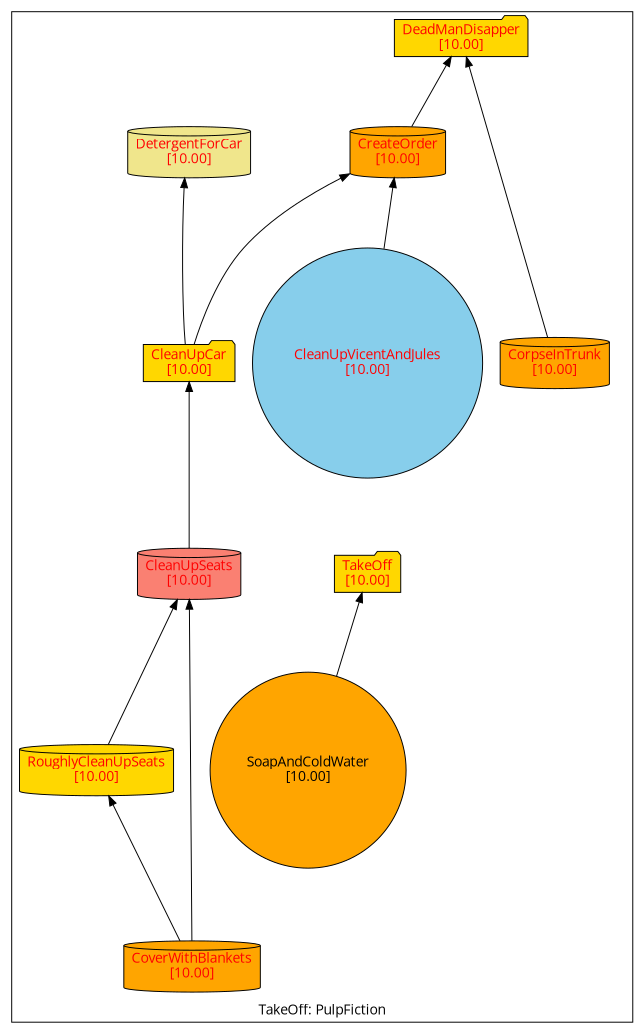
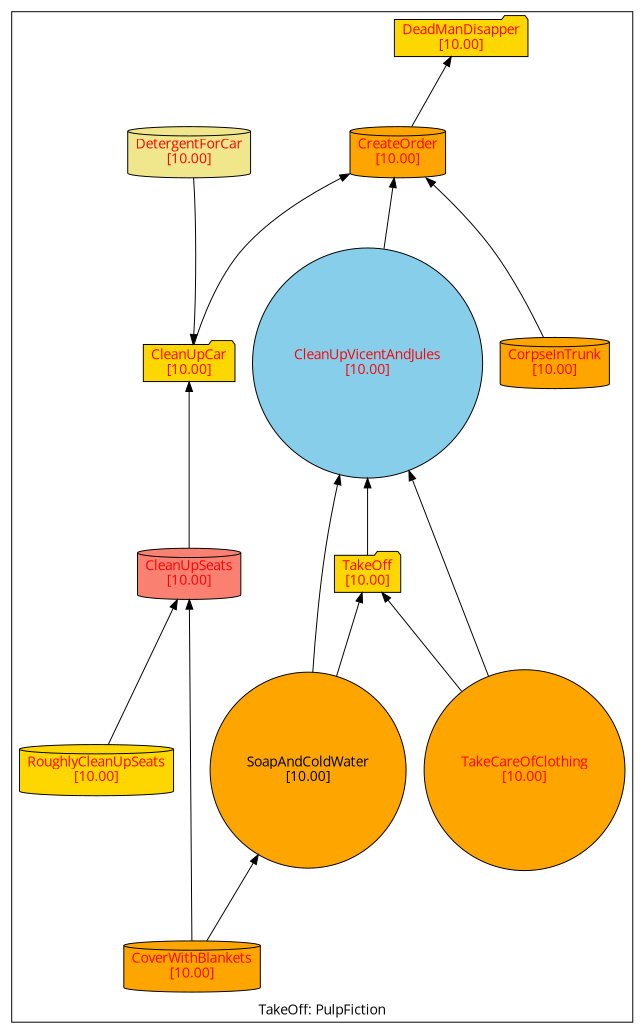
edge "CorpseInTrunk [10.00]" -> "DeadManDisapper [10.00]": now "CorpseInTrunk [10.00]" -> "CreateOrder [10.00]"
edge "CleanUpCar [10.00]" -> "DetergentForCar [10.00]": reversed
edge "TakeOff [10.00]" -> "CleanUpVicentAndJules [10.00]": added
edge "SoapAndColdWater [10.00]" -> "CleanUpVicentAndJules [10.00]": added
node "TakeCareOfClothing [10.00]": added
edge "CoverWithBlankets [10.00]" -> "RoughlyCleanUpSeats [10.00]": now "CoverWithBlankets [10.00]" -> "SoapAndColdWater [10.00]"
